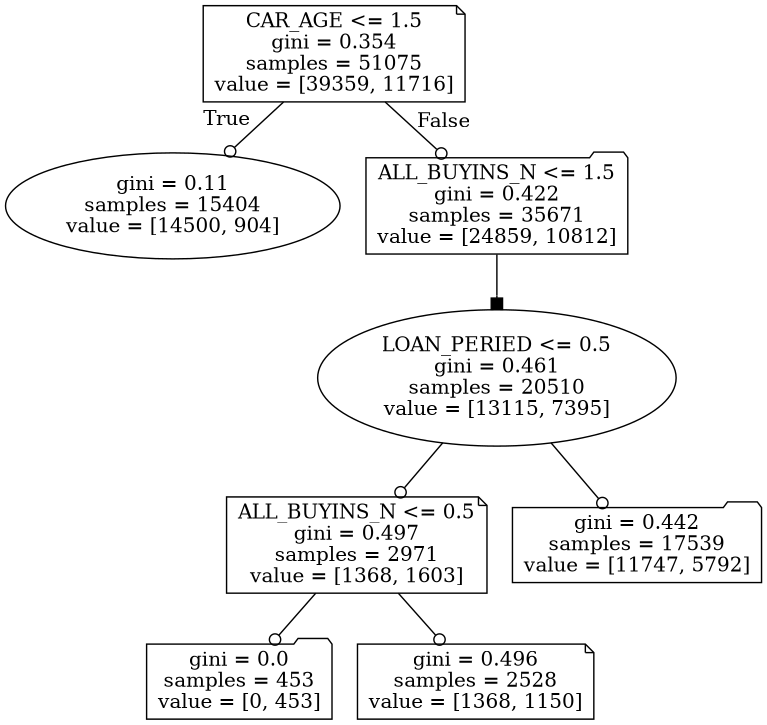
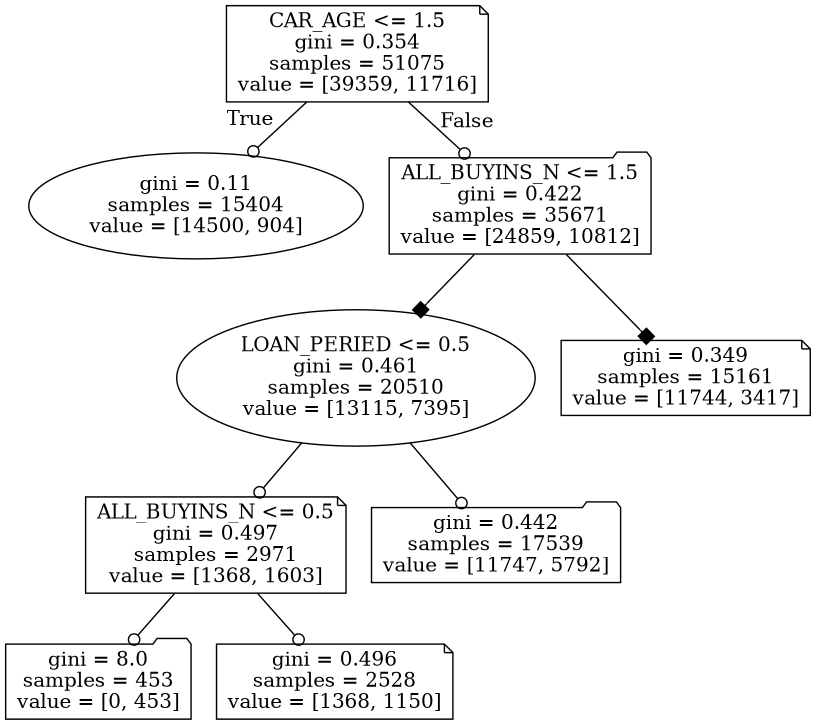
node "gini = 0.349 samples = 15161 value = [11744, 3417]": added
node "gini = 0.0 samples = 453 value = [0, 453]": label "gini = 0.0 samples = 453 value = [0, 453]" -> "gini = 8.0 samples = 453 value = [0, 453]"
